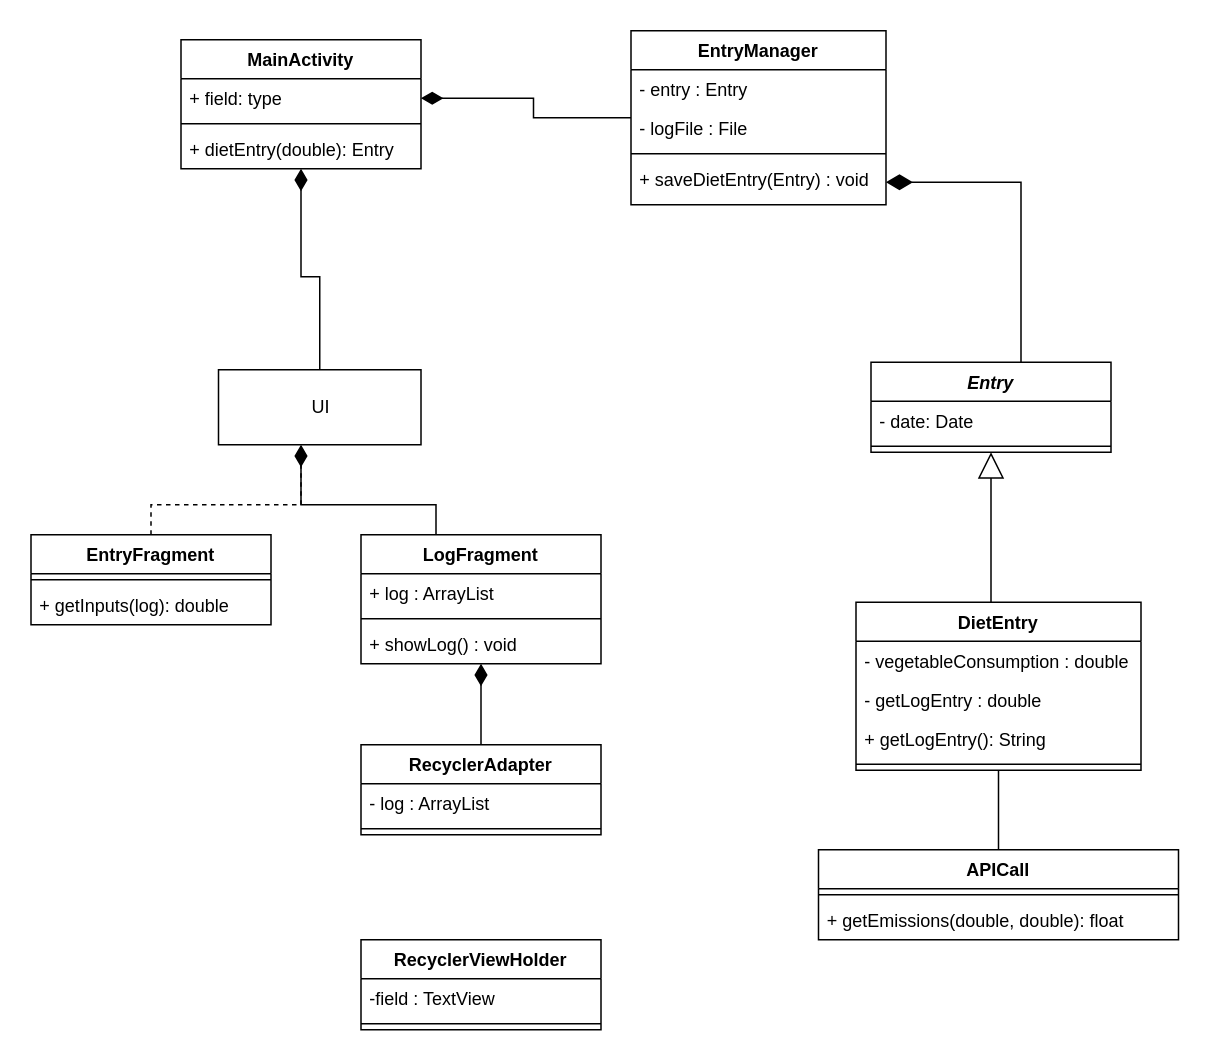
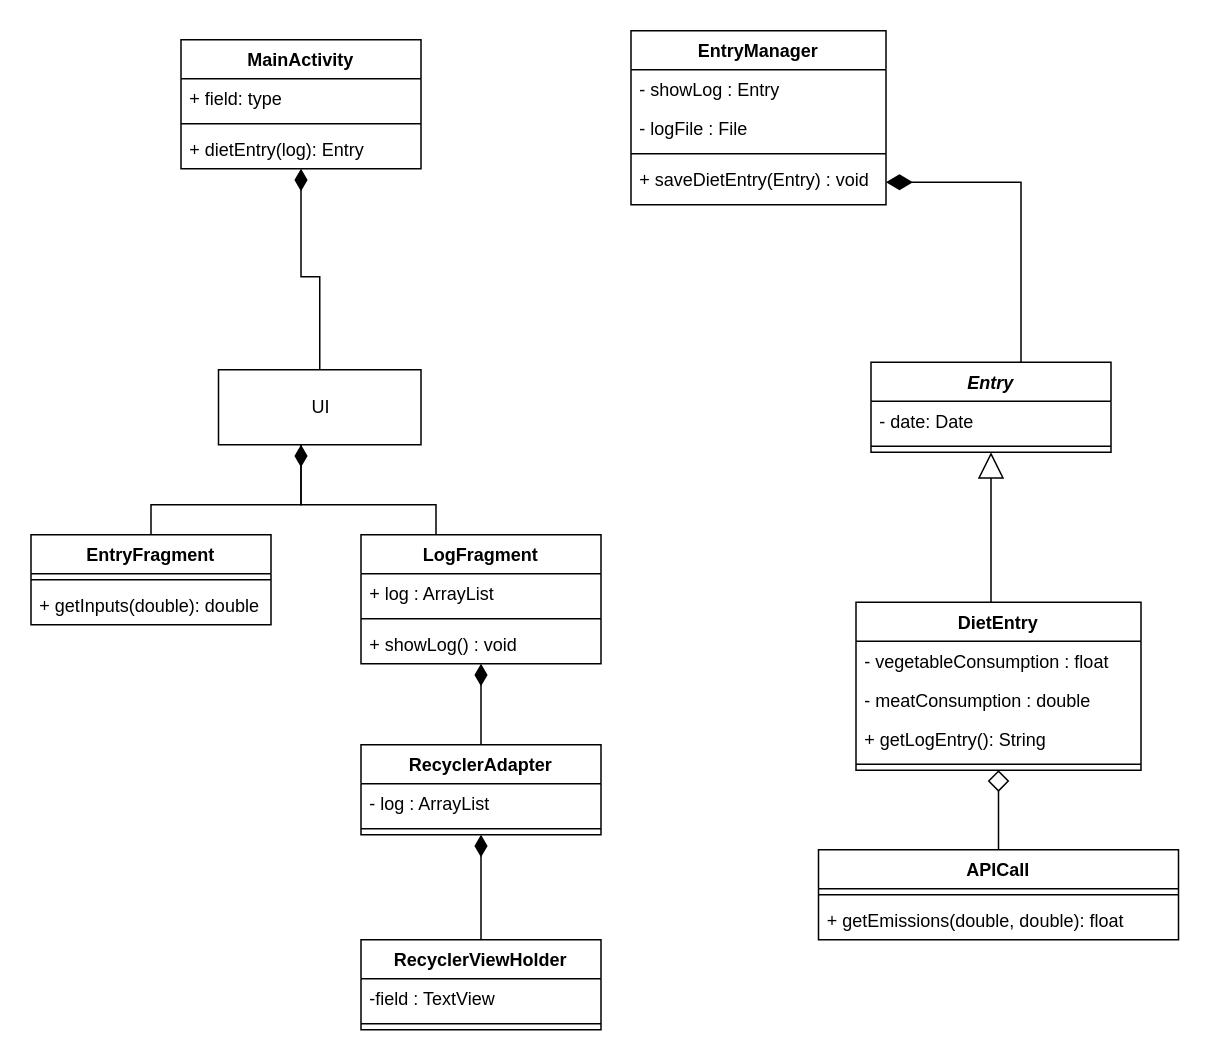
node "- entry : Entry": label "- entry : Entry" -> "- showLog : Entry"
edge "EntryManager" -> "+ field: type": removed
node "+ dietEntry(double): Entry": label "+ dietEntry(double): Entry" -> "+ dietEntry(log): Entry"
edge "UI" -- "EntryFragment": style dashed -> solid
node "+ getInputs(log): double": label "+ getInputs(log): double" -> "+ getInputs(double): double"
node "- vegetableConsumption : double": label "- vegetableConsumption : double" -> "- vegetableConsumption : float"
node "- getLogEntry : double": label "- getLogEntry : double" -> "- meatConsumption : double"
edge "DietEntry" -- "APICall": arrowhead none -> diamond
edge "RecyclerViewHolder" -> "RecyclerAdapter": added
